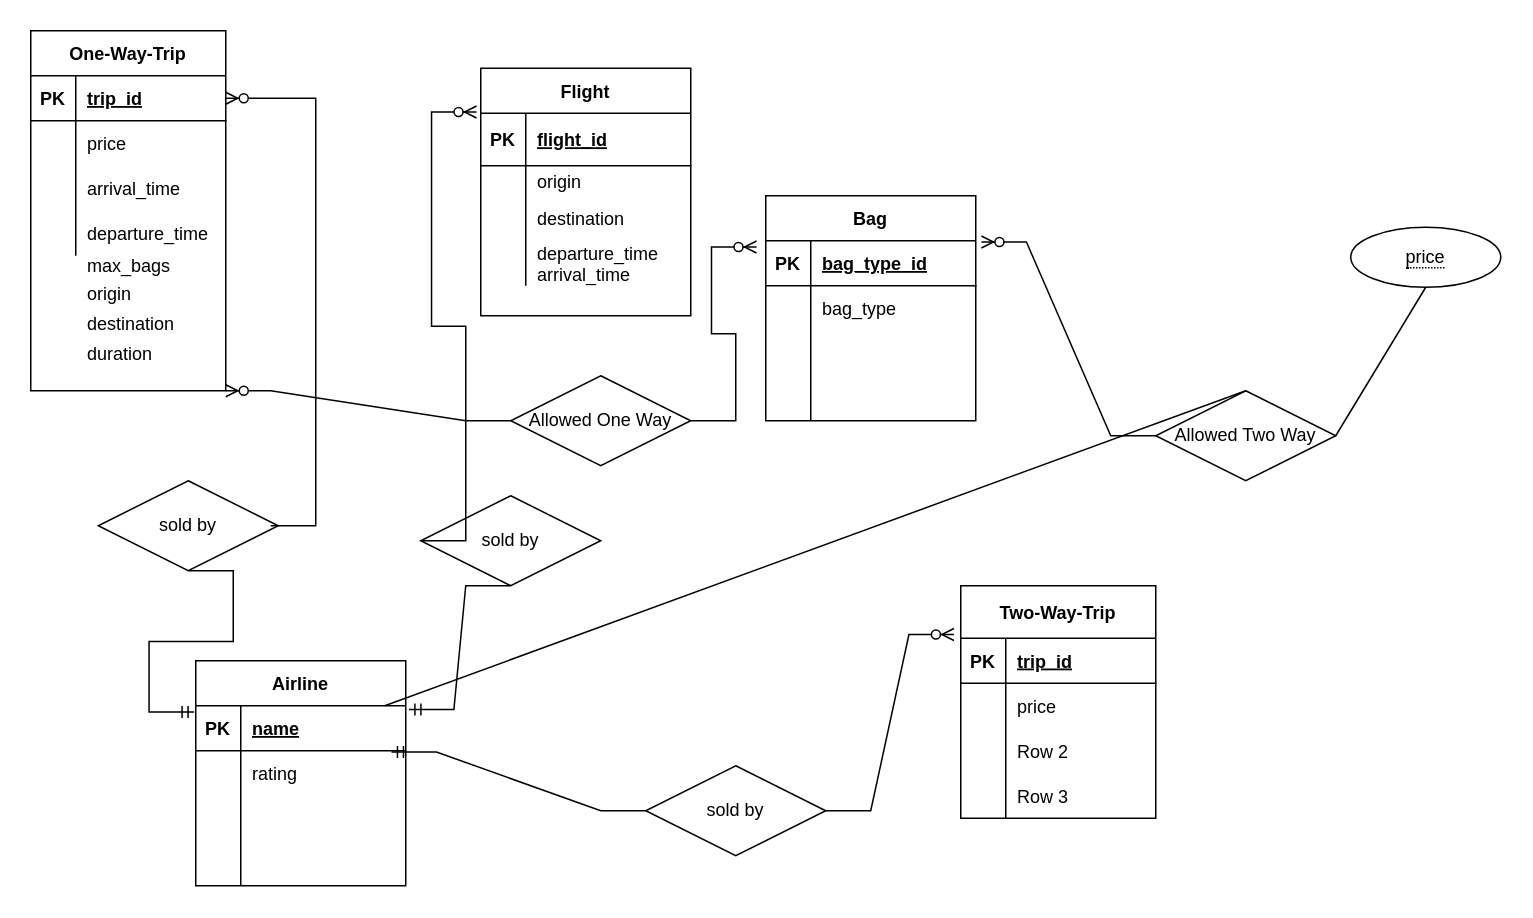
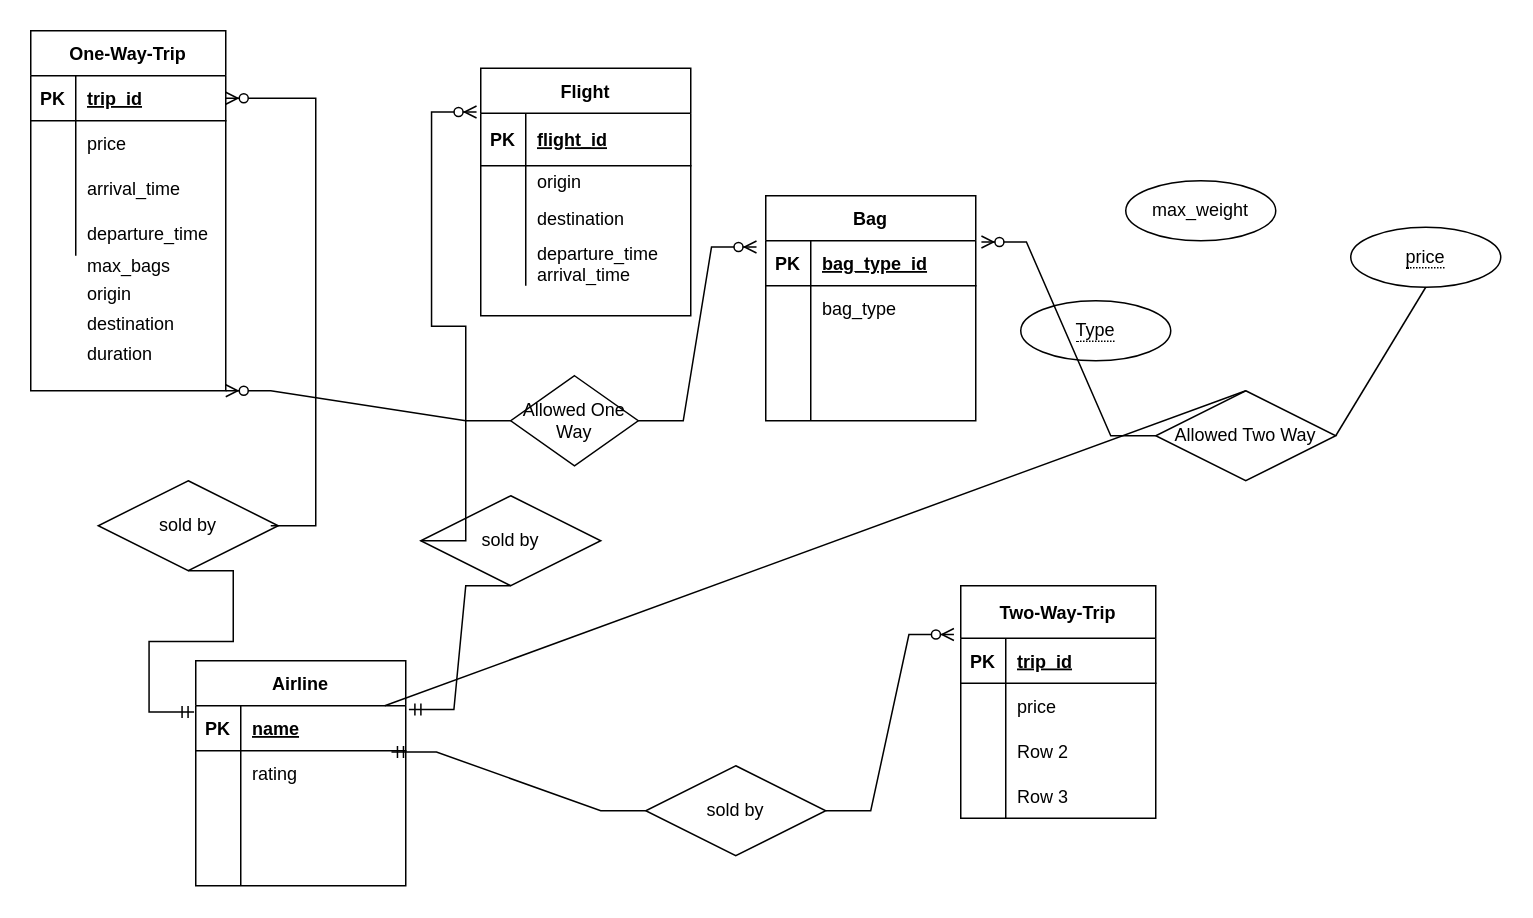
node "max_weight": added
node "Type": added
node "Allowed One Way": size 180x90 -> 128x90
